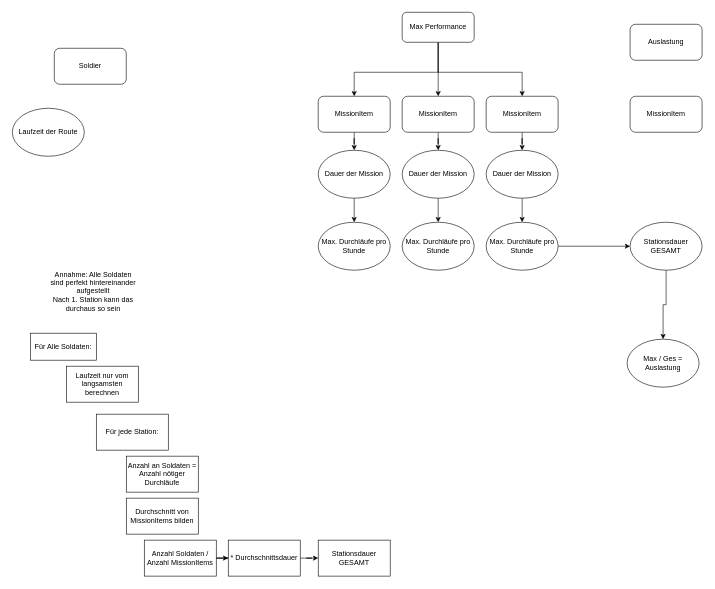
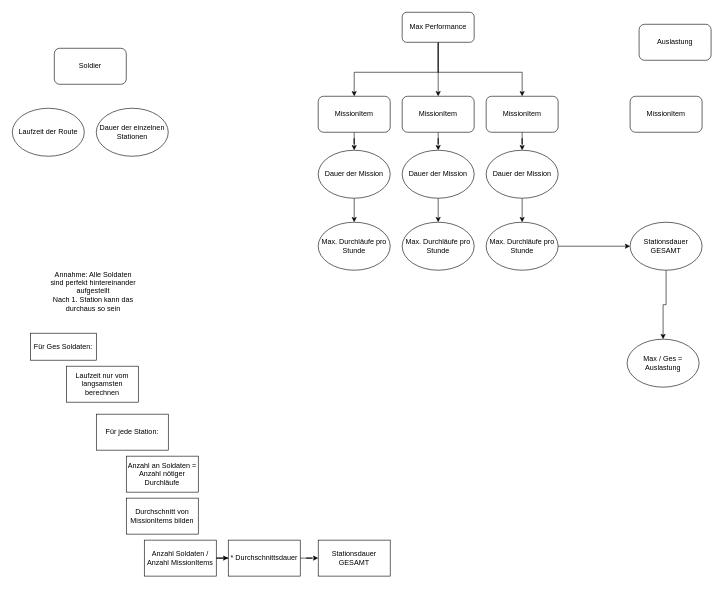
node "Auslastung": moved (666, 42) -> (675, 42)
node "Dauer der einzelnen Stationen": added
node "Für Alle Soldaten:": label "Für Alle Soldaten:" -> "Für Ges Soldaten:"
